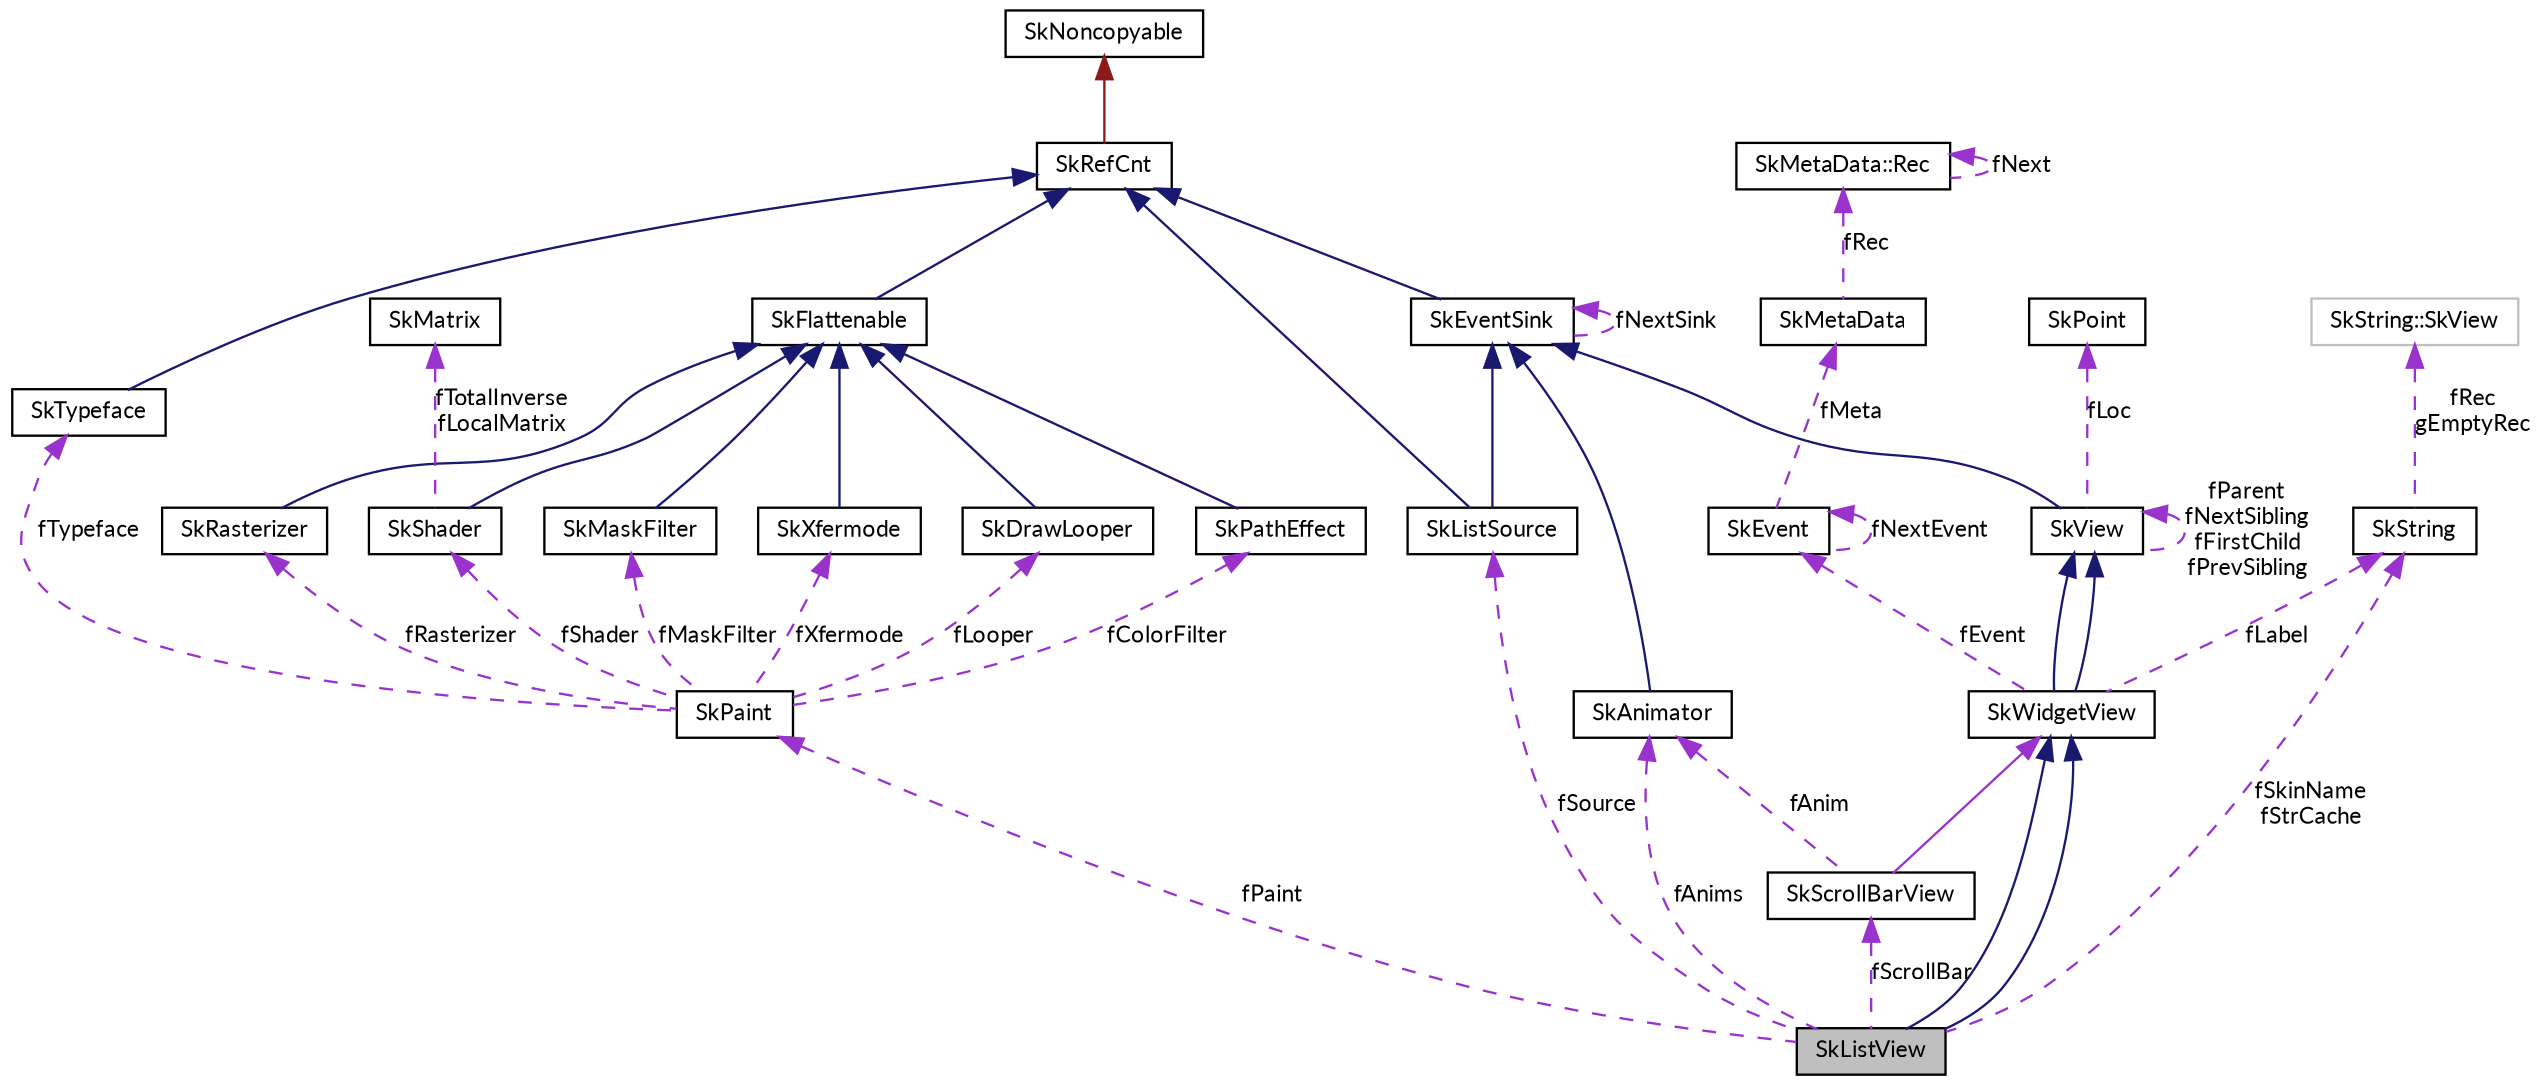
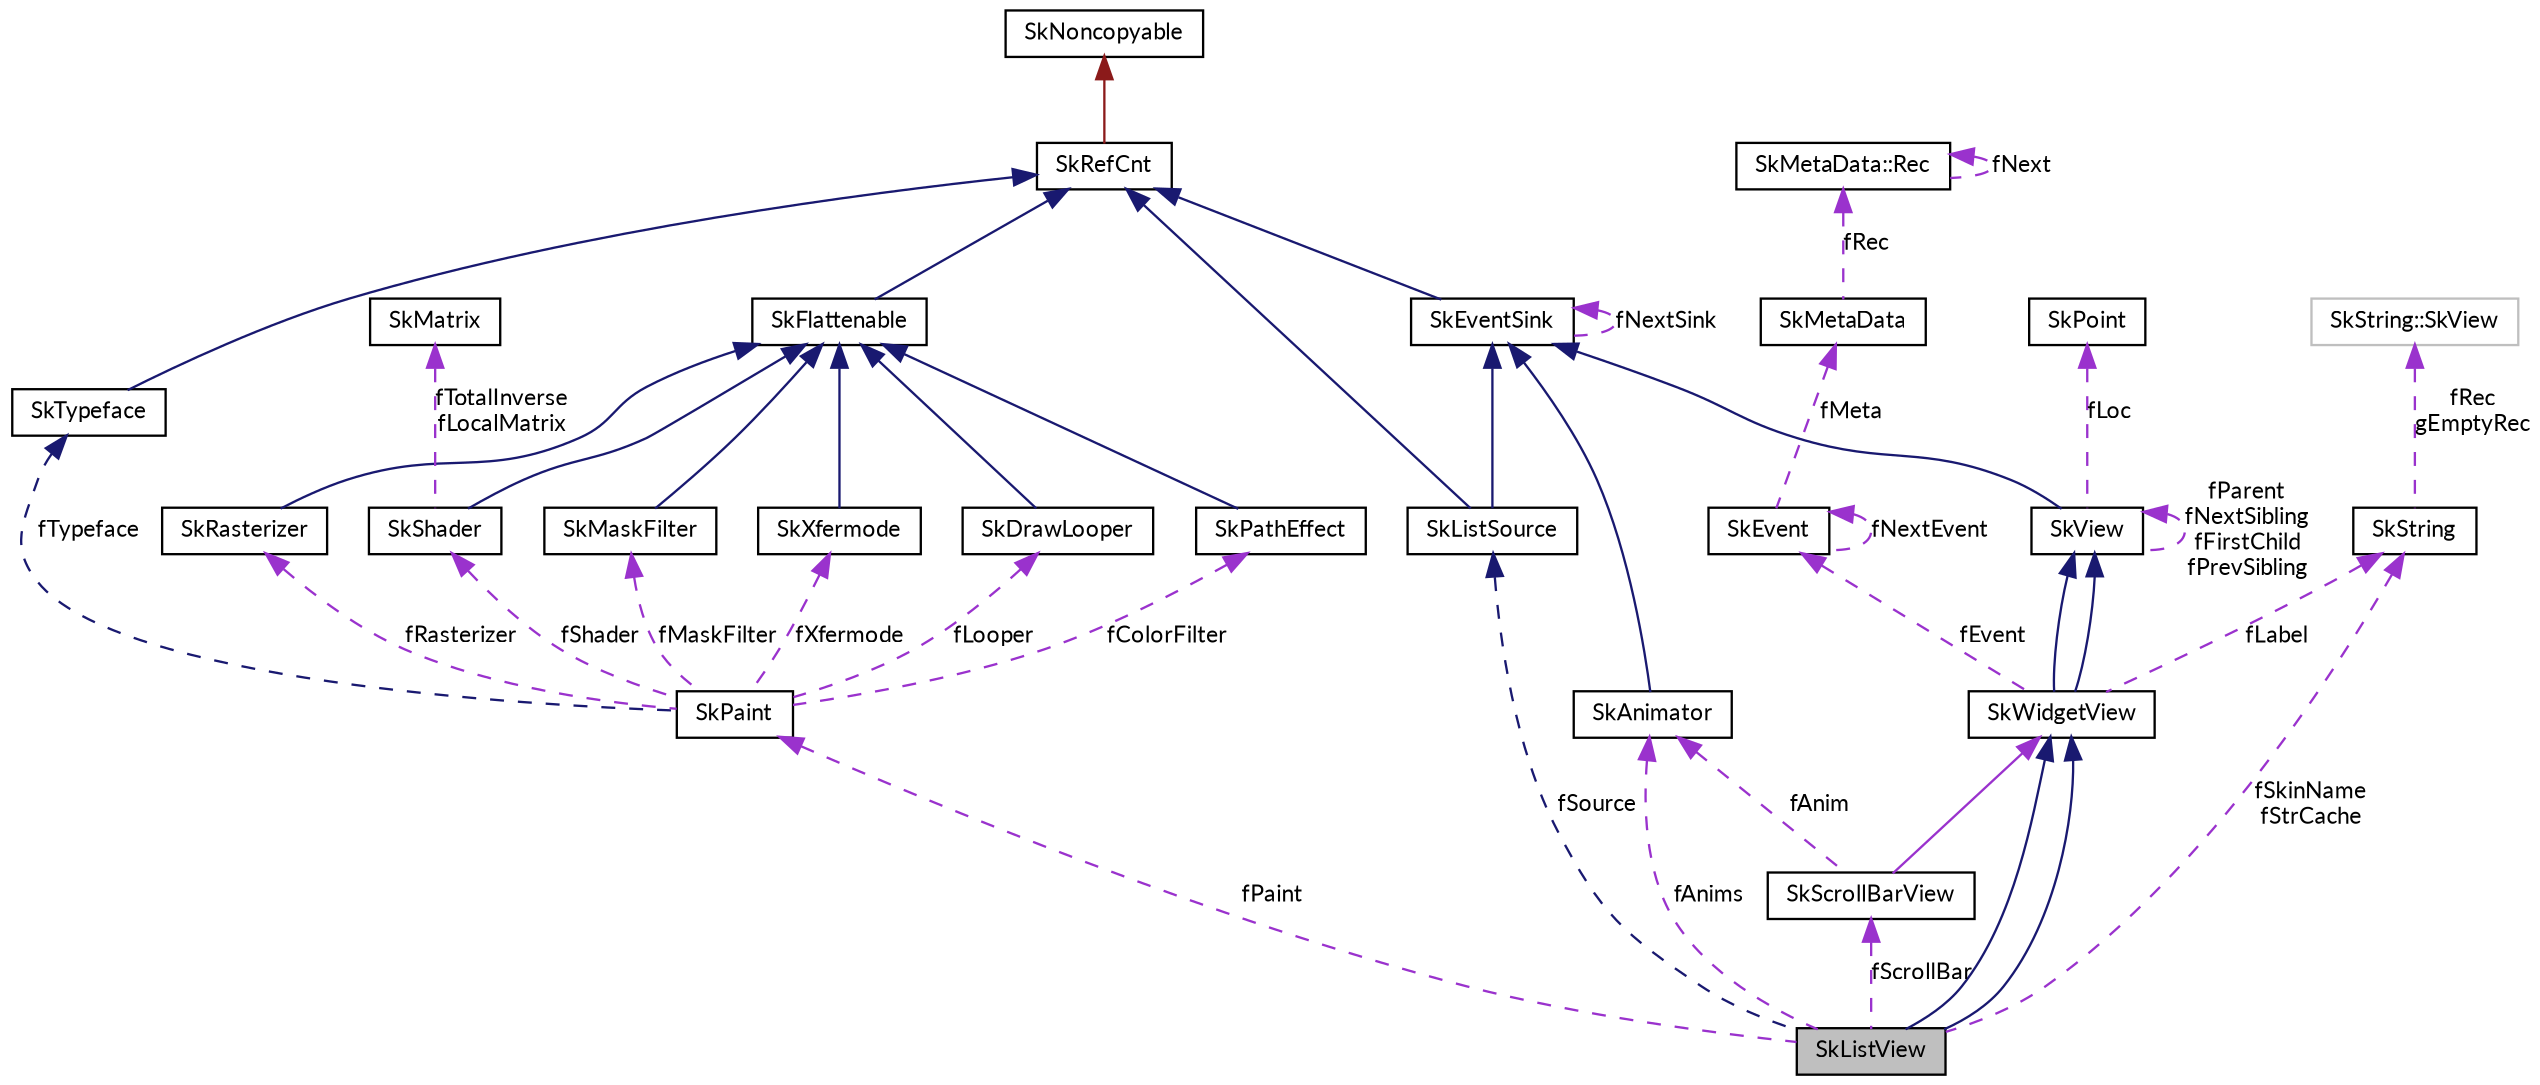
edge "SkPaint" -> "SkTypeface": color darkorchid3 -> midnightblue
edge "SkListView" -> "SkListSource": color darkorchid3 -> midnightblue
